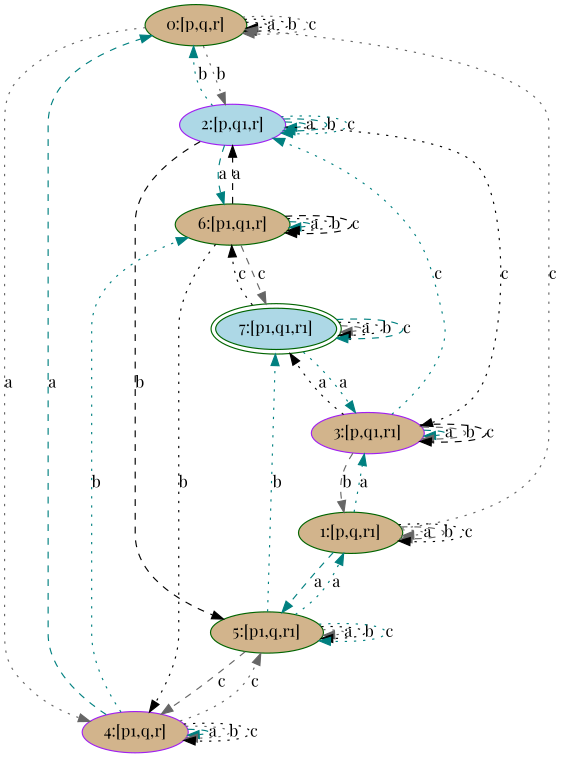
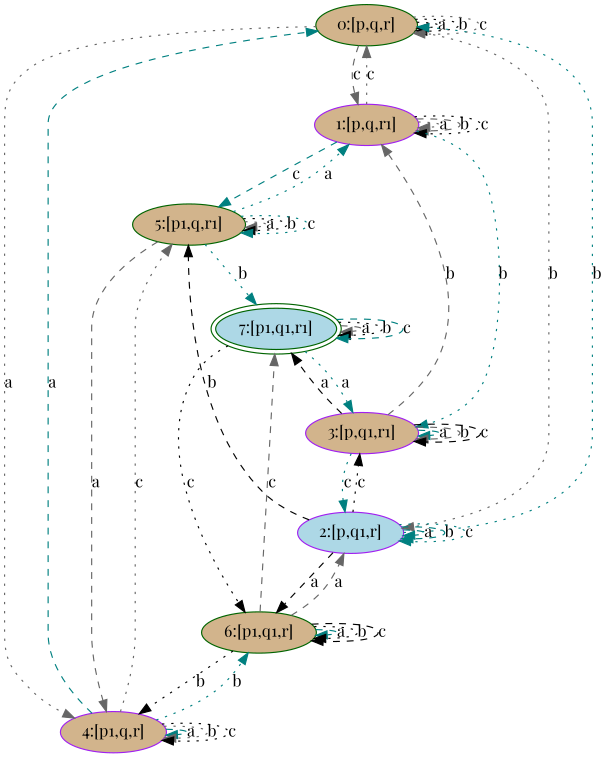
edge "0:[p,q,r]" -> "1:[p,q,r1]": added, label "c"
edge "2:[p,q1,r]" -> "6:[p1,q1,r]": color teal -> black
edge "6:[p1,q1,r]" -> "2:[p,q1,r]": color black -> gray40
edge "3:[p,q1,r1]" -> "7:[p1,q1,r1]": style dotted -> dashed
edge "1:[p,q,r1]" -> "3:[p,q1,r1]": label "a" -> "b"
node "1:[p,q,r1]": color darkgreen -> purple
edge "1:[p,q,r1]" -> "5:[p1,q,r1]": label "a" -> "c"
edge "5:[p1,q,r1]" -> "4:[p1,q,r]": label "c" -> "a"
